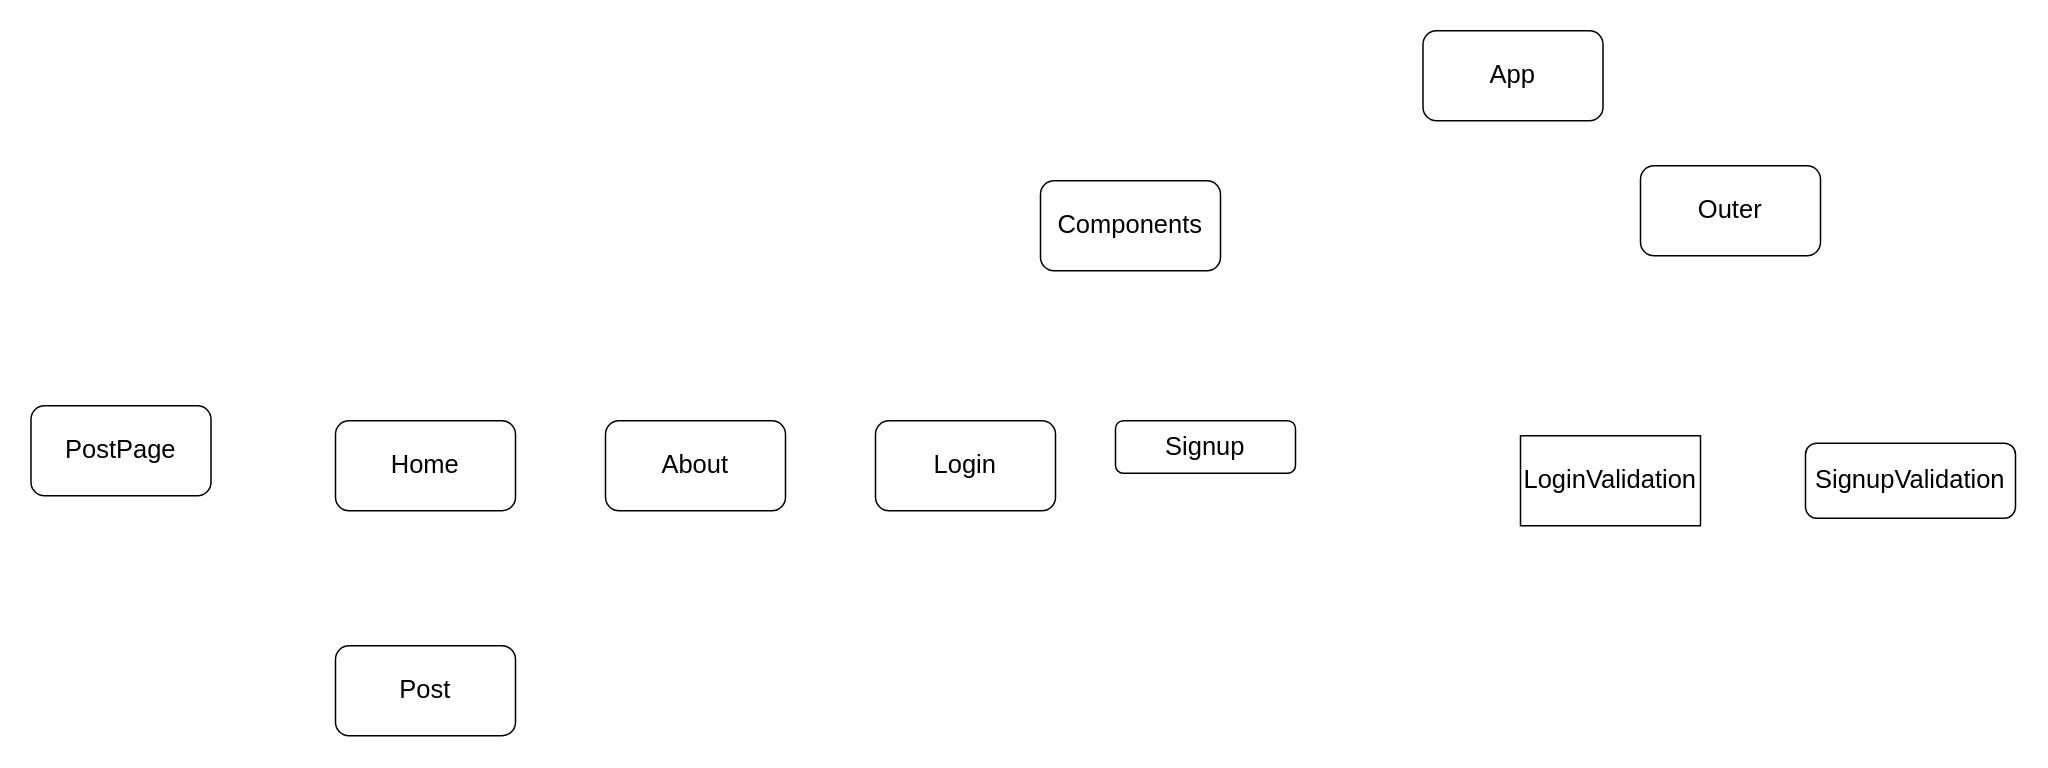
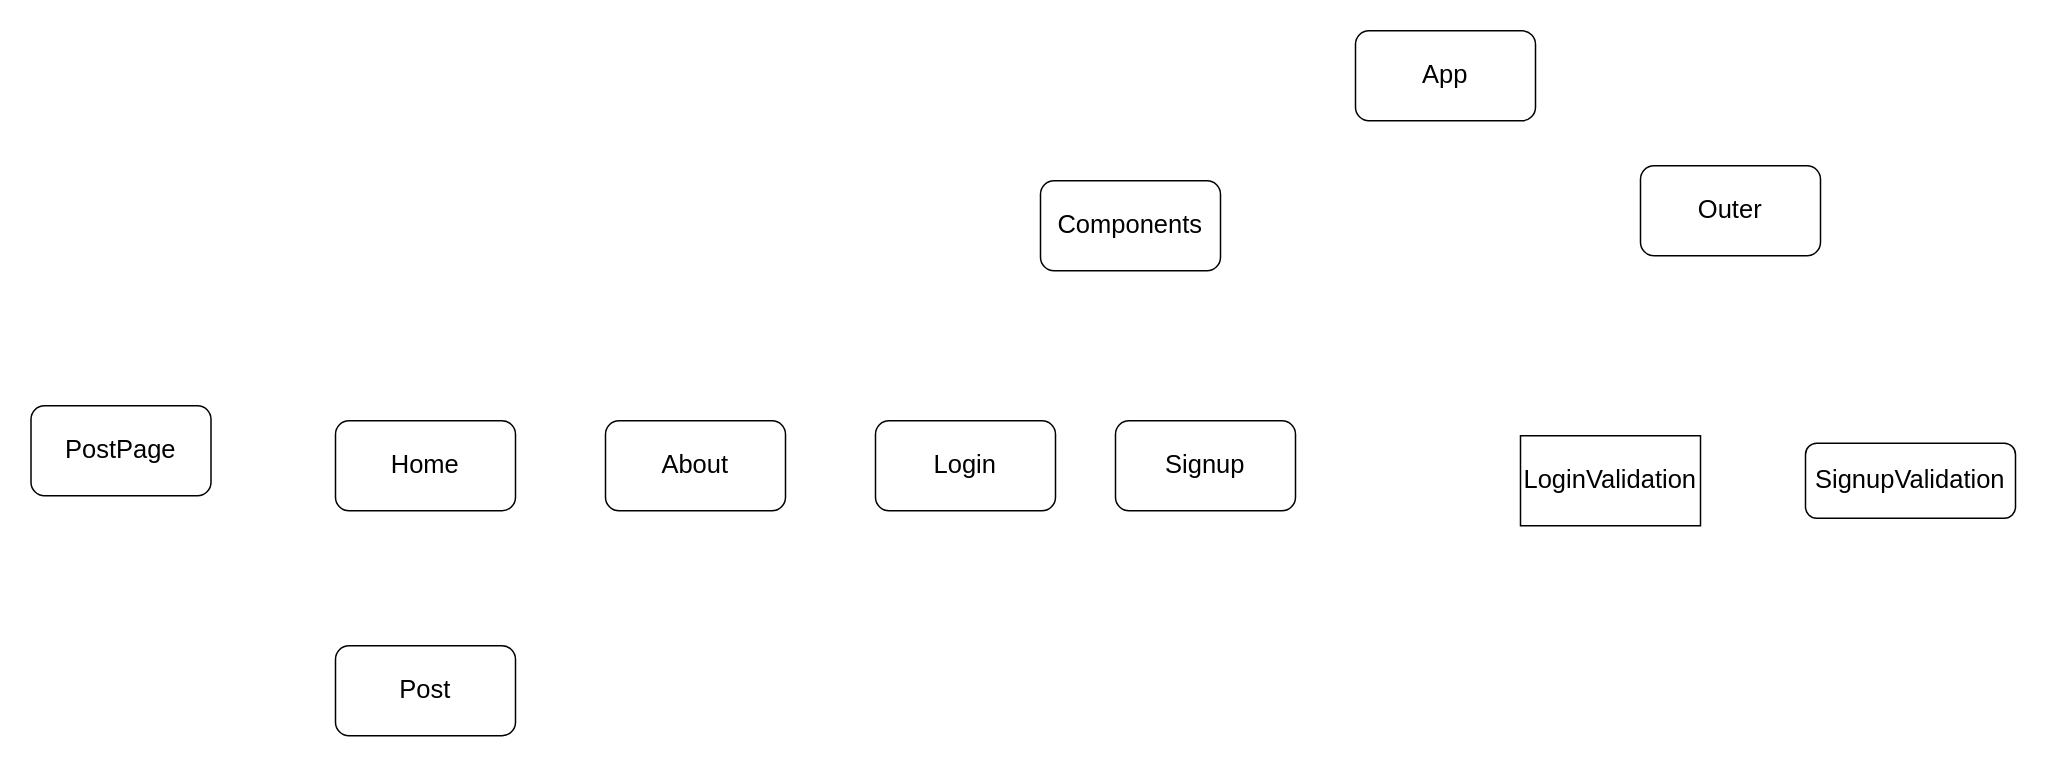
node "App": moved (1513, 76) -> (1445, 76)
node "Signup": size 180x53 -> 180x90
